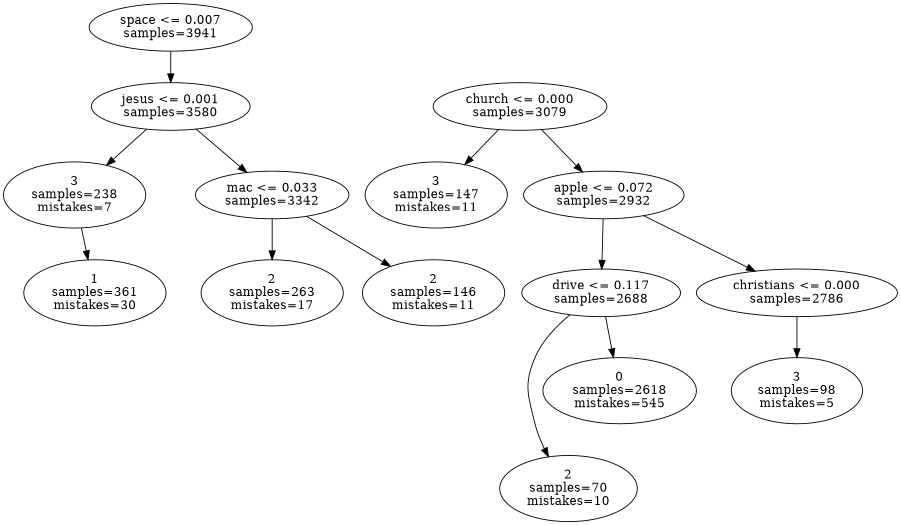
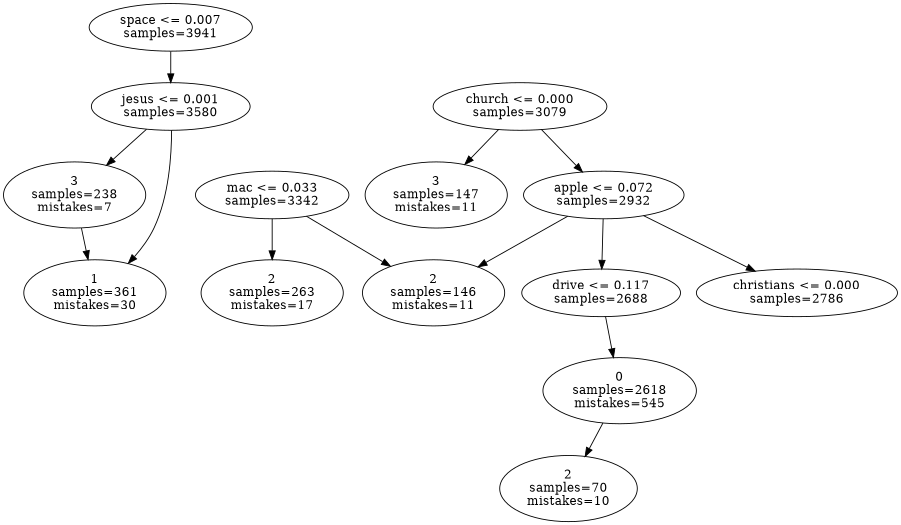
edge "jesus <= 0.001 samples=3580" -> "mac <= 0.033 samples=3342": now "jesus <= 0.001 samples=3580" -> "1 samples=361 mistakes=30"
edge "apple <= 0.072 samples=2932" -> "2 samples=146 mistakes=11": added
edge "drive <= 0.117 samples=2688" -> "2 samples=70 mistakes=10": now "0 samples=2618 mistakes=545" -> "2 samples=70 mistakes=10"
node "3 samples=98 mistakes=5": removed
